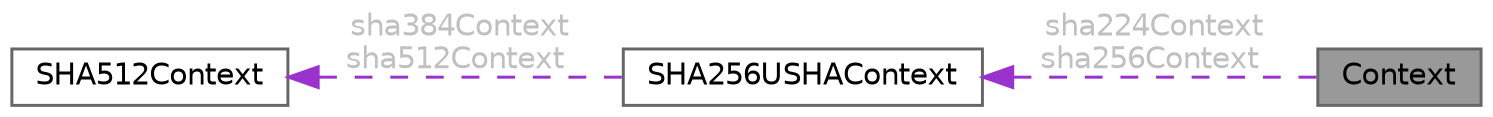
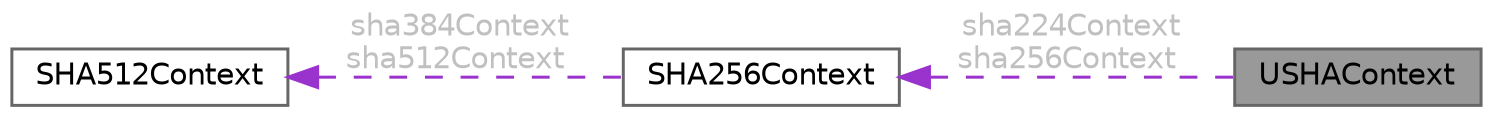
node "SHA256USHAContext": label "SHA256USHAContext" -> "SHA256Context"
node "Context": label "Context" -> "USHAContext"
